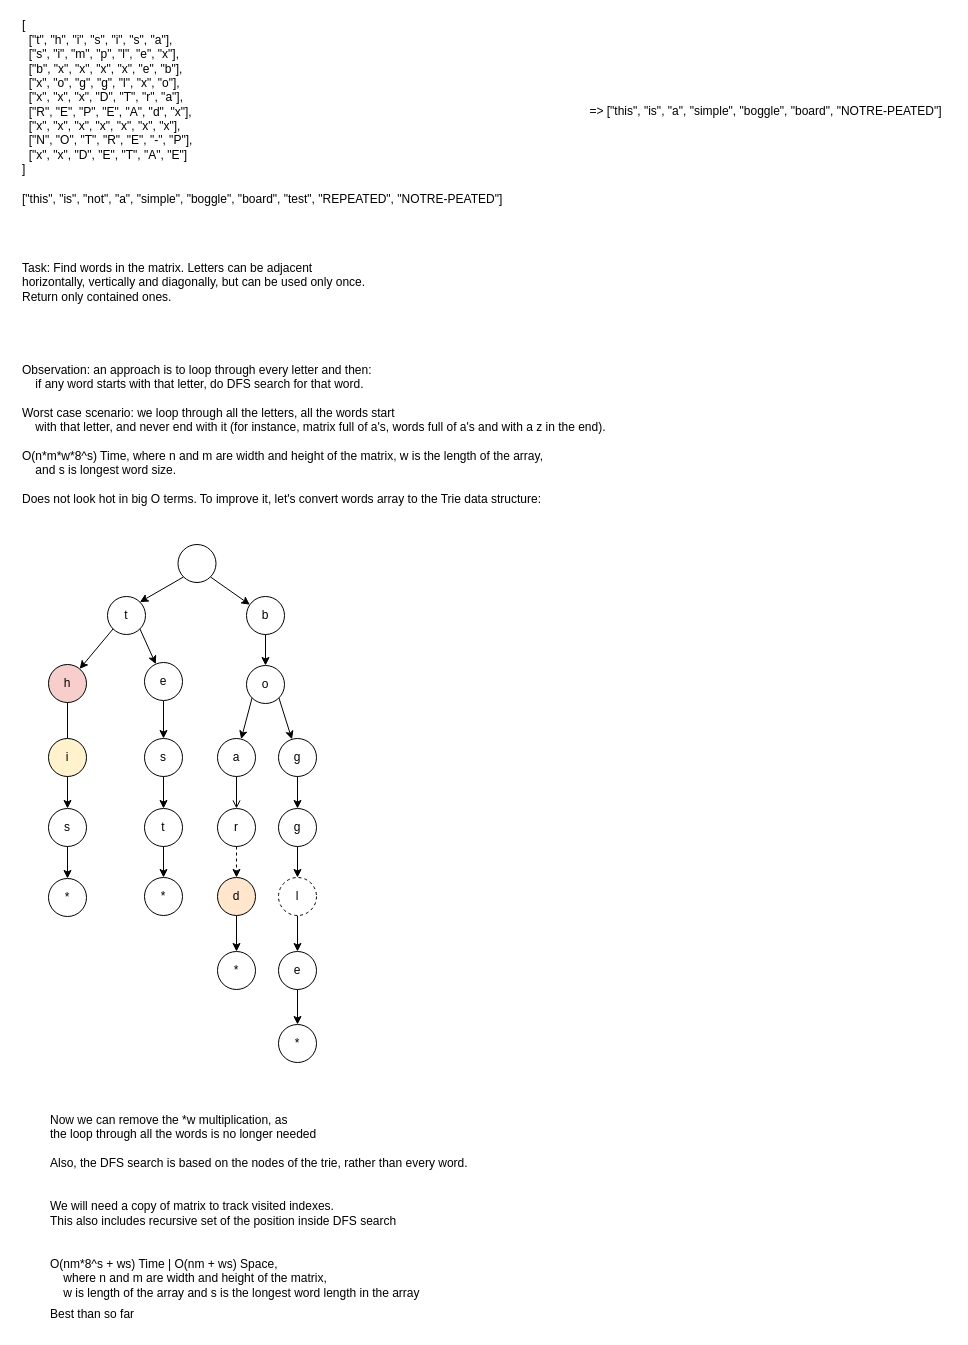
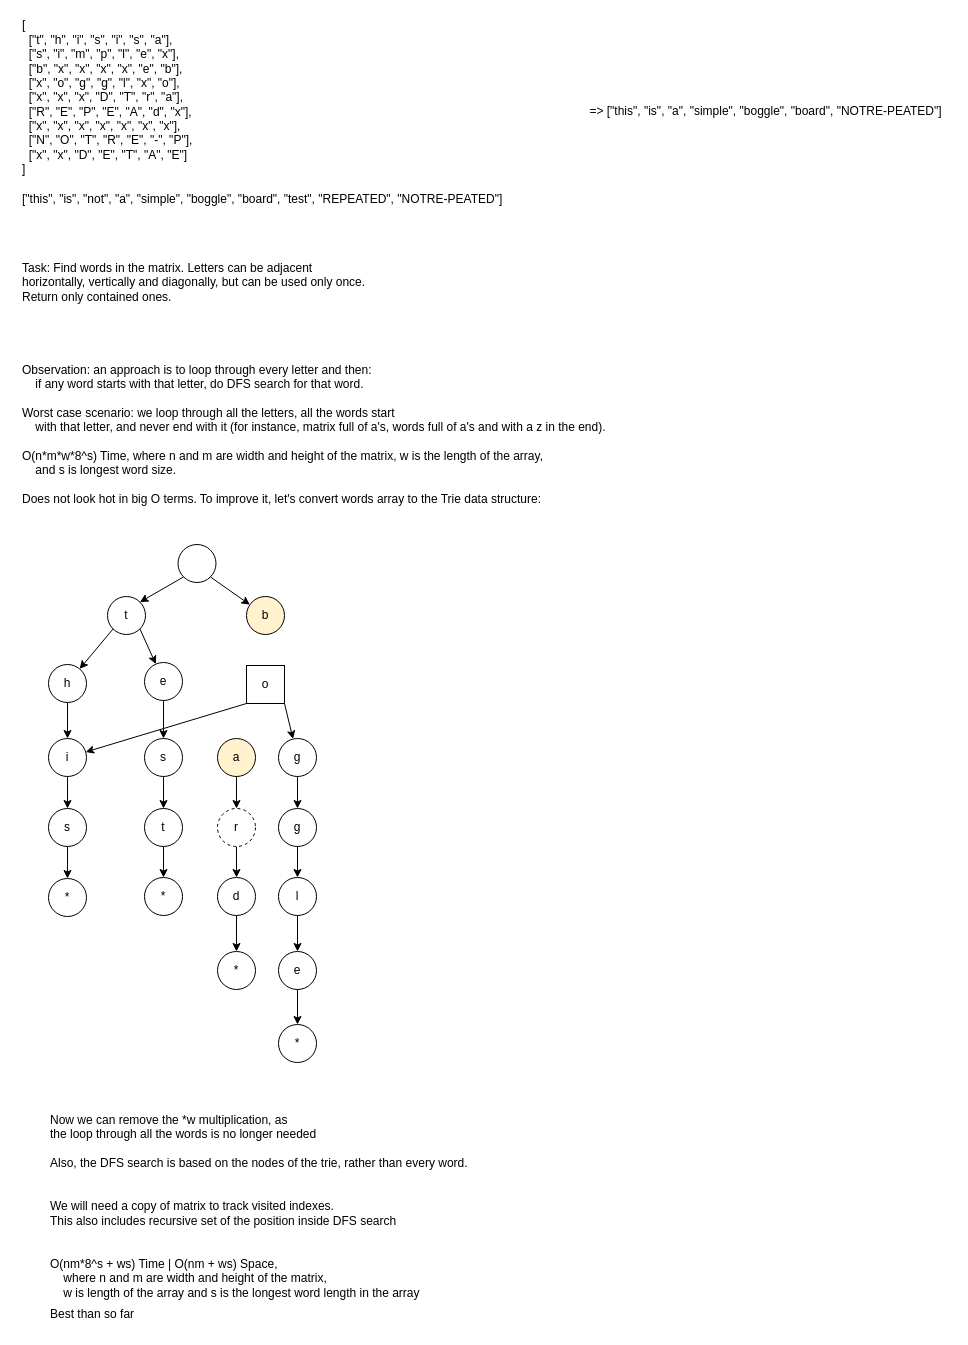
node "b": fillcolor #ffffff -> #fff2cc
edge "b" -> "o": removed
node "h": fillcolor #f8cecc -> #ffffff
node "o": shape ellipse -> rectangle
edge "o" -> "a": now "o" -> "i"
edge "h" -- "i": arrowhead none -> classic
node "i": fillcolor #fff2cc -> #ffffff
node "a": fillcolor #ffffff -> #fff2cc
edge "a" -> "r": arrowhead open -> classic
node "r": style solid -> dashed
edge "r" -> "d": style dashed -> solid
node "d": fillcolor #ffe6cc -> #ffffff
node "l": style dashed -> solid
